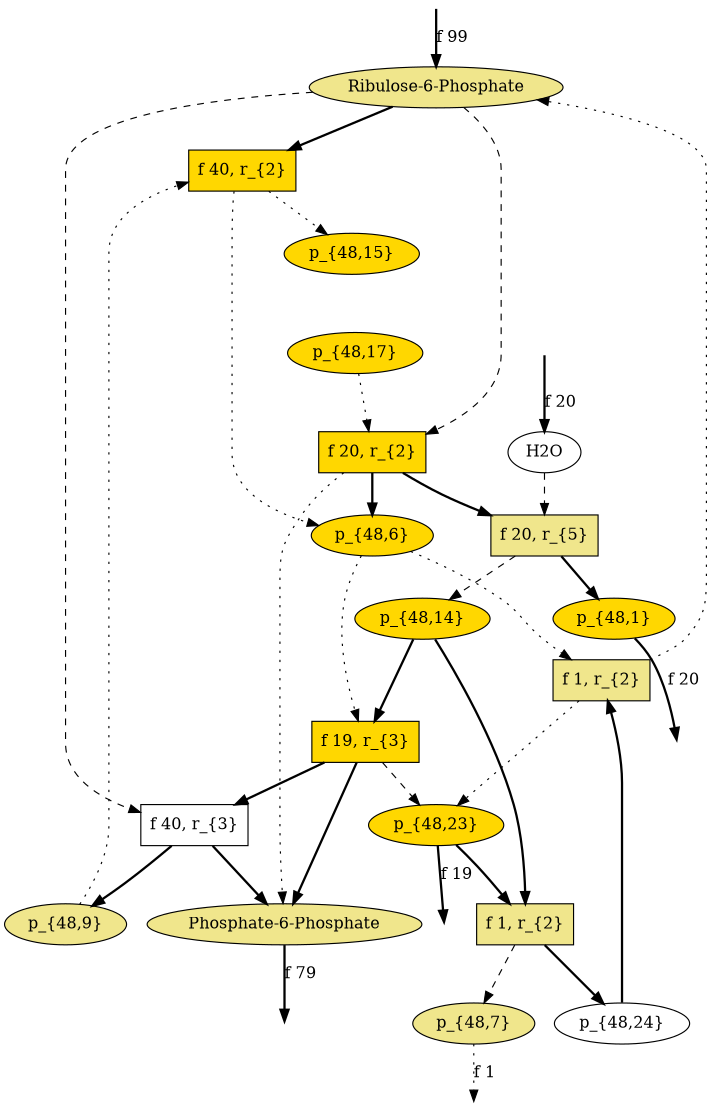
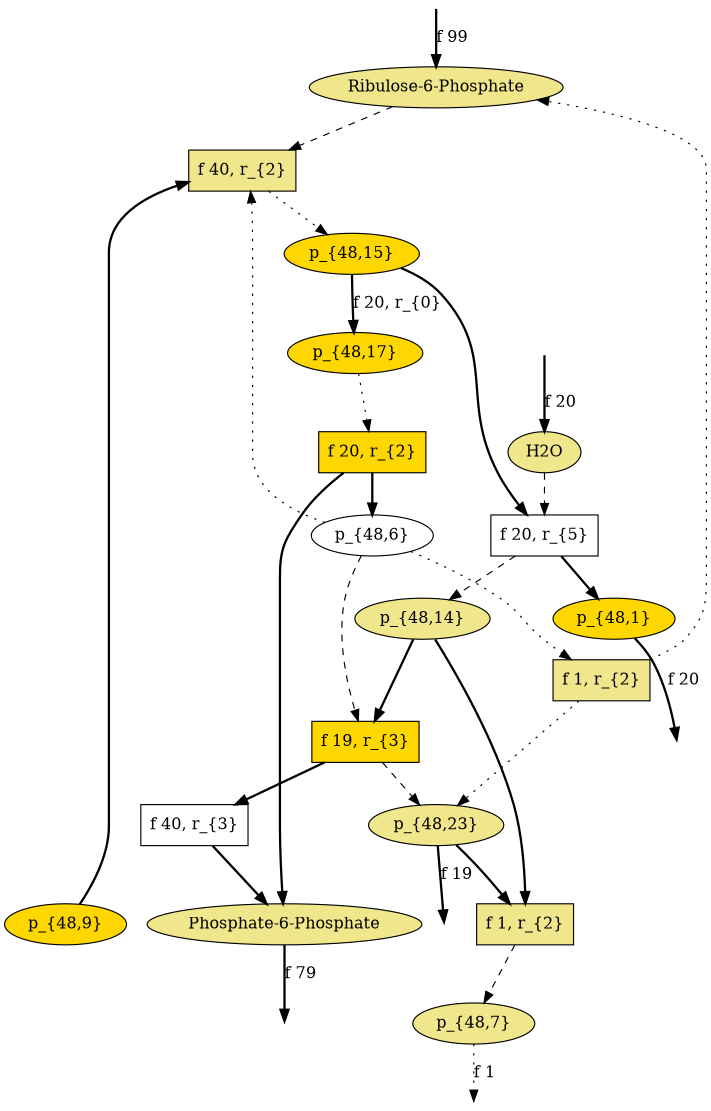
edge "Ribulose-6-Phosphate" -> "f 40, r_{2}": style bold -> dashed
node "f 40, r_{2}": fillcolor gold -> khaki
edge "Ribulose-6-Phosphate" -> "f 20, r_{2}": removed
edge "p_{48,15}" -> "p_{48,17}": added, label "f 20, r_{0}"
edge "Ribulose-6-Phosphate" -> "f 40, r_{3}": removed
edge "f 40, r_{2}" -> "p_{48,6}": reversed
node "H2O": fillcolor white -> khaki
edge "f 20, r_{2}" -> "f 20, r_{5}": now "p_{48,15}" -> "f 20, r_{5}"
edge "p_{48,9}" -> "f 40, r_{2}": style dotted -> bold
node "p_{48,6}": fillcolor gold -> white
node "f 20, r_{5}": fillcolor khaki -> white
node "p_{48,14}": fillcolor gold -> khaki
edge "p_{48,6}" -> "f 19, r_{3}": style dotted -> dashed
edge "f 20, r_{2}" -> "Phosphate-6-Phosphate": style dotted -> bold
node "p_{48,23}": fillcolor gold -> khaki
edge "f 19, r_{3}" -> "Phosphate-6-Phosphate": removed
edge "f 40, r_{3}" -> "p_{48,9}": removed
node "p_{48,9}": fillcolor khaki -> gold
node "p_{48,24}": removed
